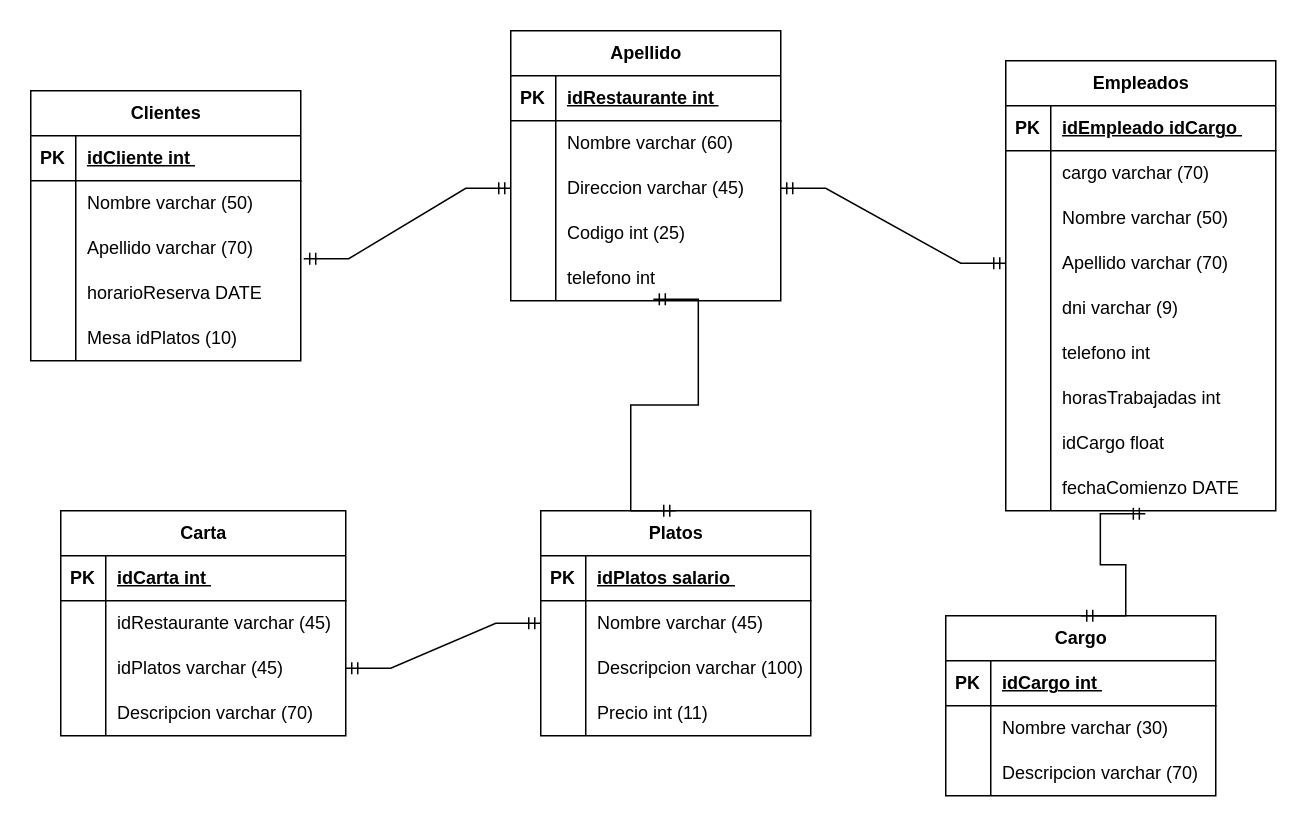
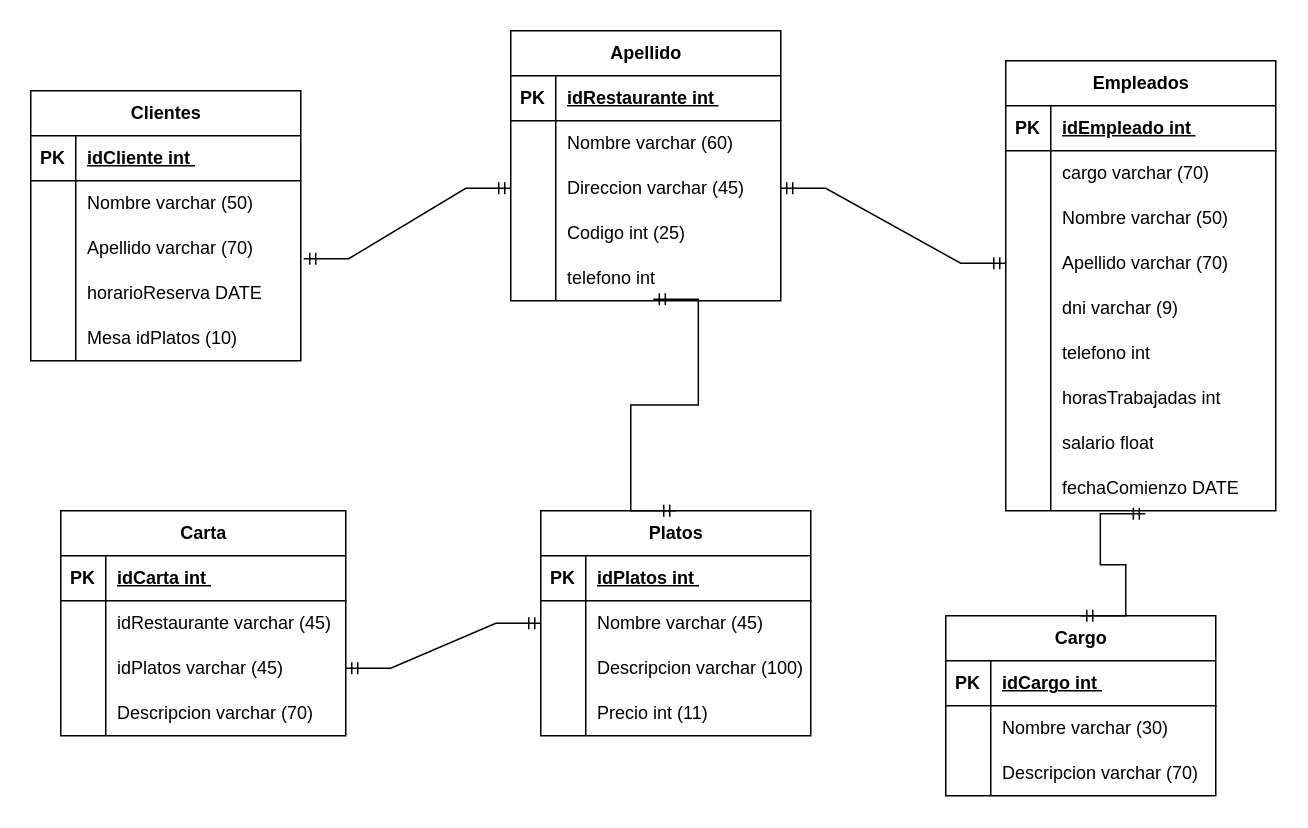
node "idEmpleado idCargo": label "idEmpleado idCargo" -> "idEmpleado int"
node "idCargo float": label "idCargo float" -> "salario float"
node "idPlatos salario": label "idPlatos salario" -> "idPlatos int"
